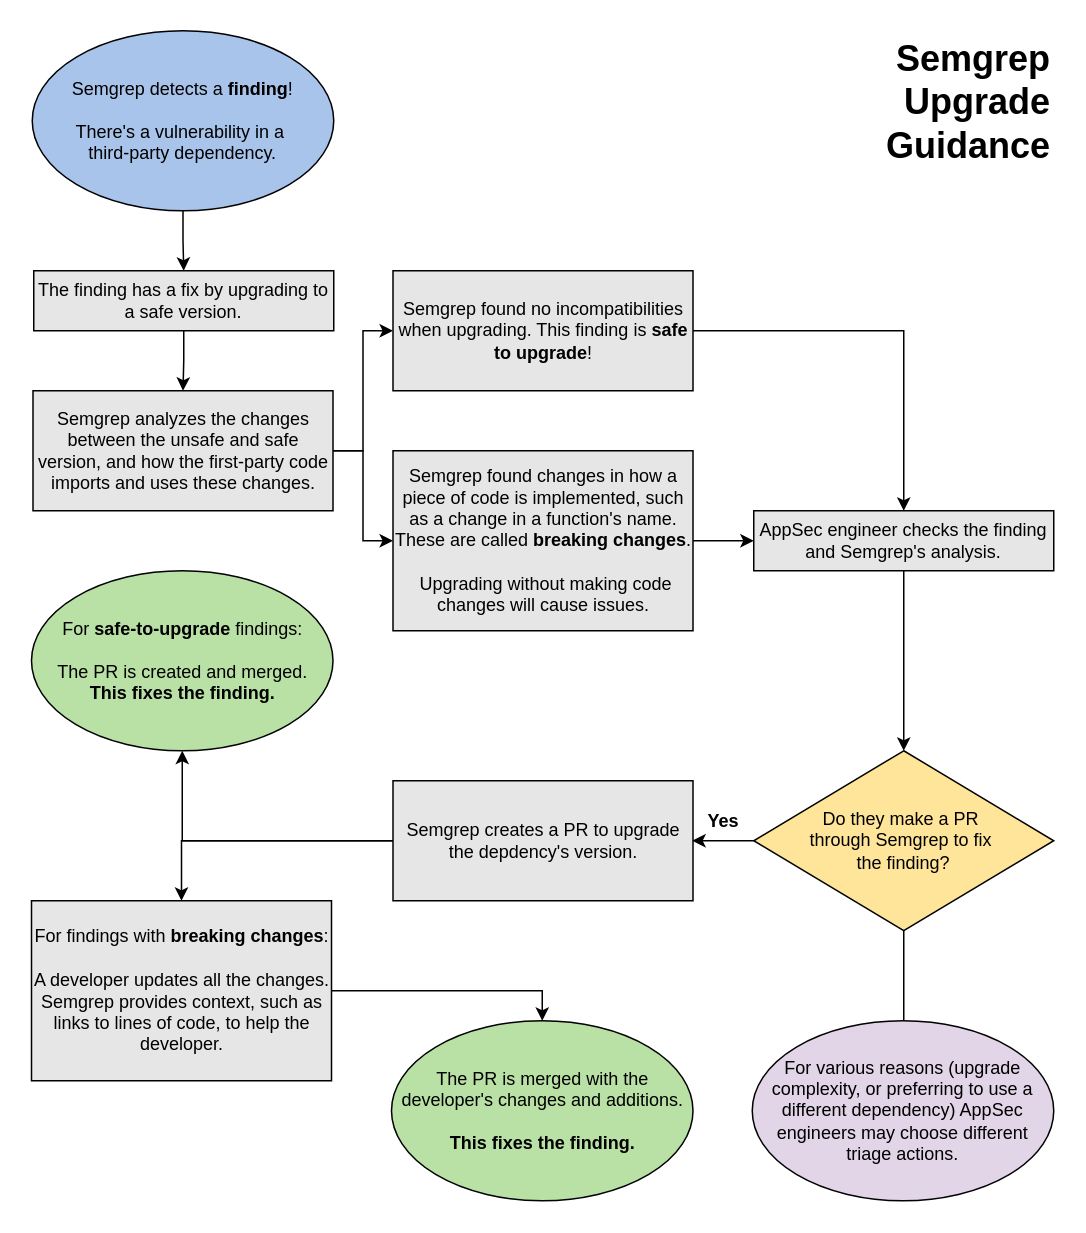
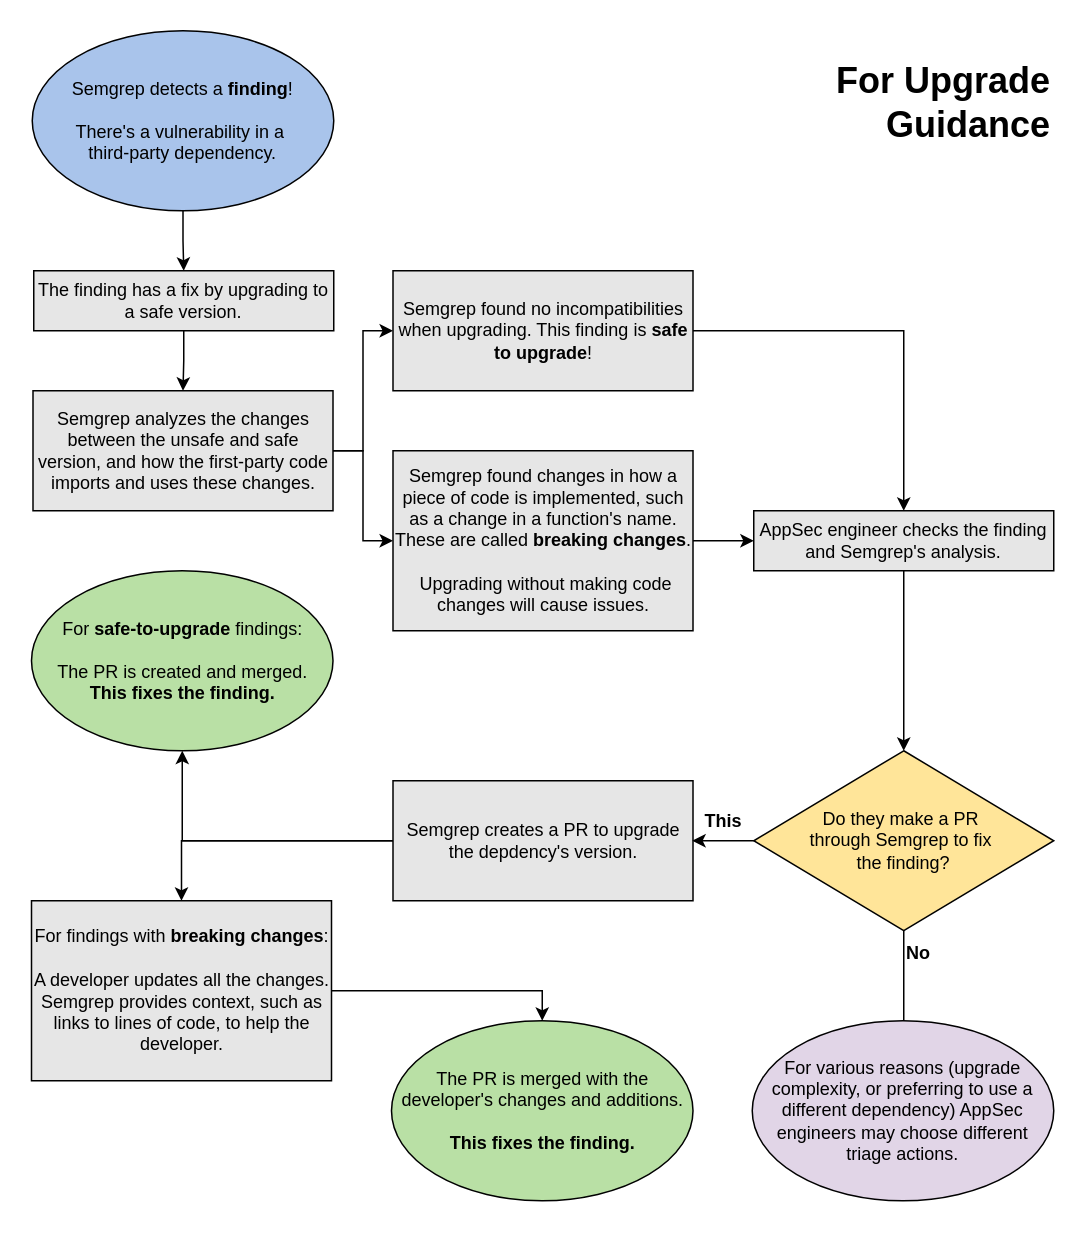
node "Semgrep Upgrade Guidance": label "Semgrep Upgrade Guidance" -> "For Upgrade Guidance"
node "Yes": label "Yes" -> "This"
node "No": added
